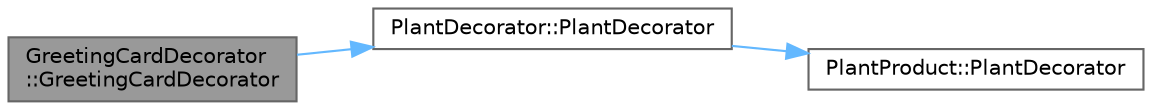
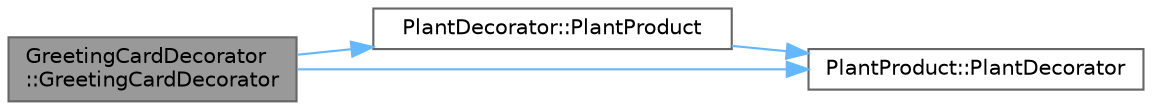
node "PlantDecorator::PlantDecorator": label "PlantDecorator::PlantDecorator" -> "PlantDecorator::PlantProduct"
edge "GreetingCardDecorator ::GreetingCardDecorator" -> "PlantProduct::PlantDecorator": added
